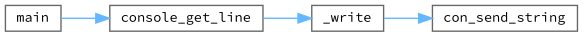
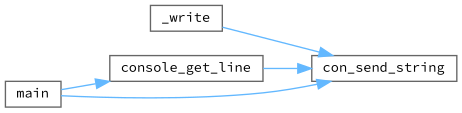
edge "console_get_line" -> "_write": now "console_get_line" -> "con_send_string"
edge "main" -> "con_send_string": added
